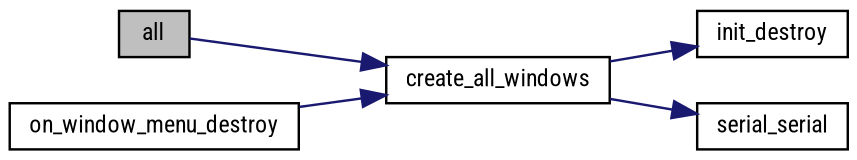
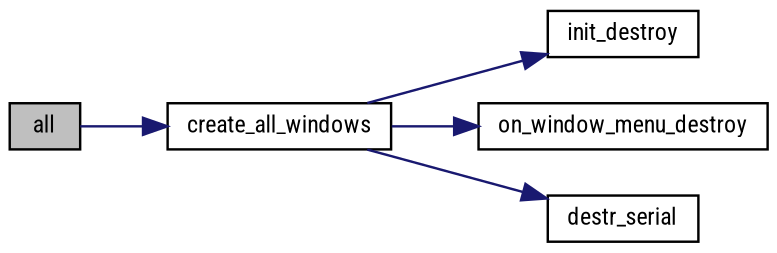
edge "on_window_menu_destroy" -> "create_all_windows": reversed
node "serial_serial": label "serial_serial" -> "destr_serial"
